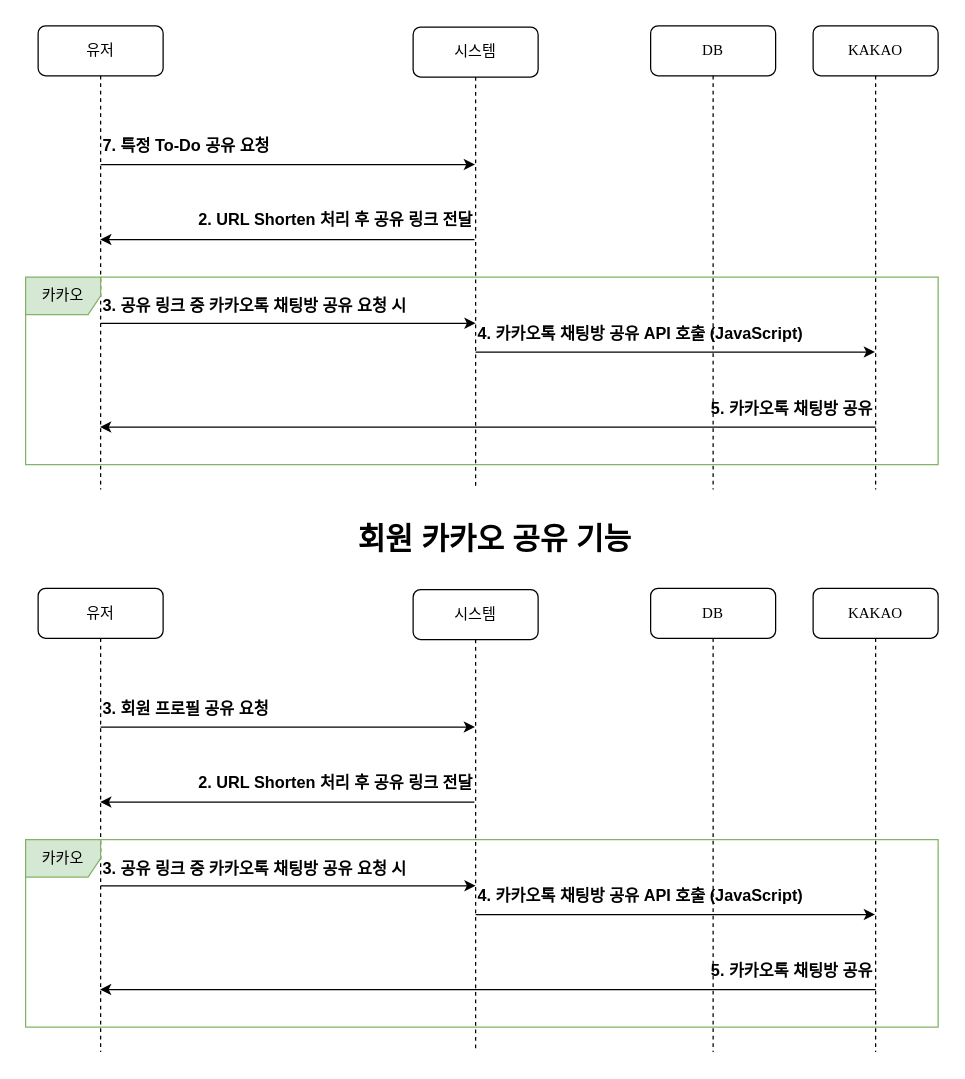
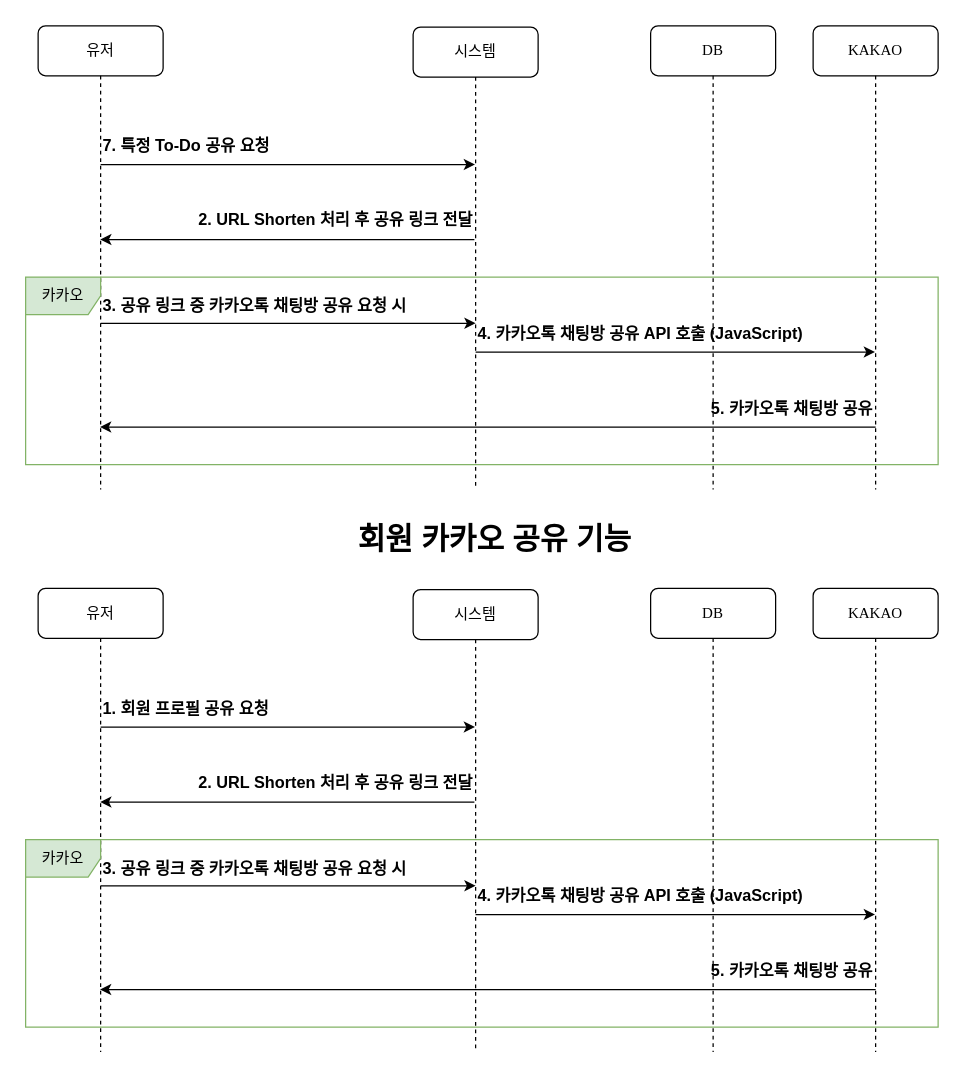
node "3. 회원 프로필 공유 요청": label "3. 회원 프로필 공유 요청" -> "1. 회원 프로필 공유 요청"
